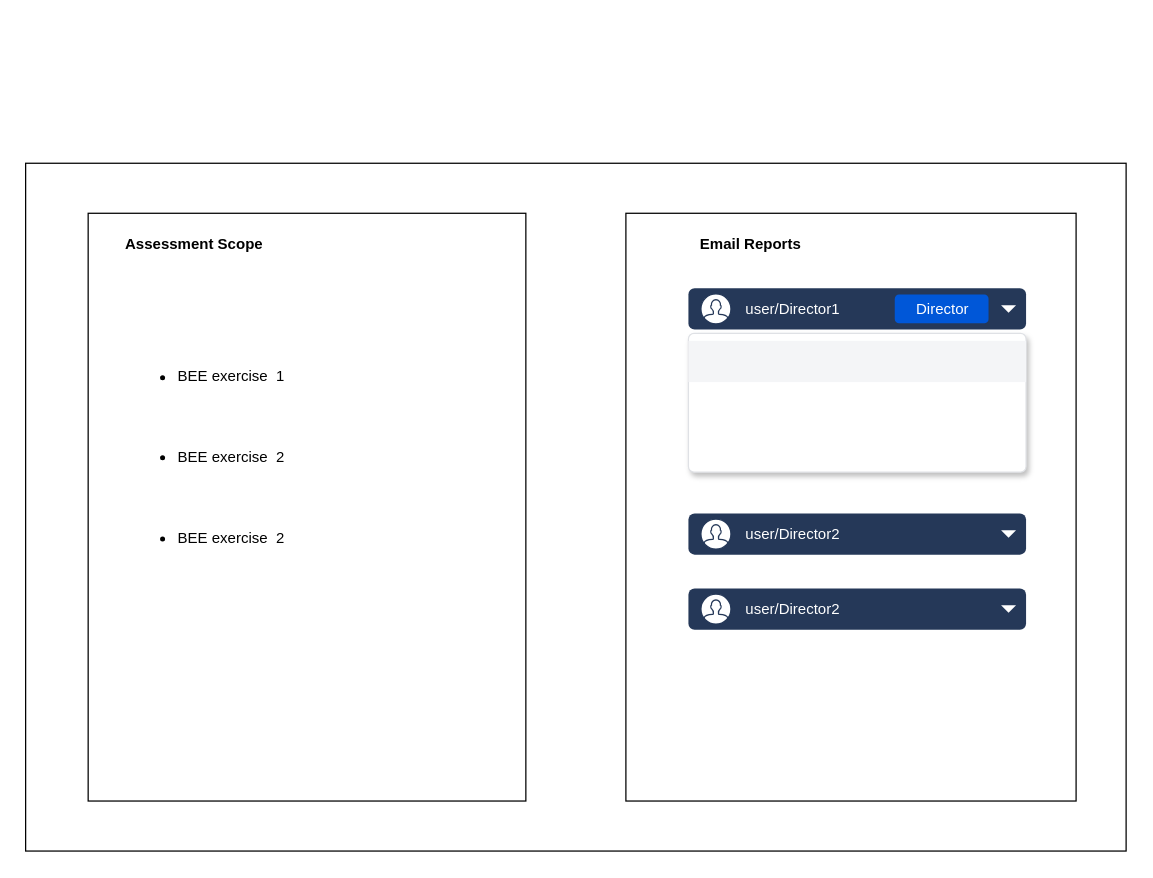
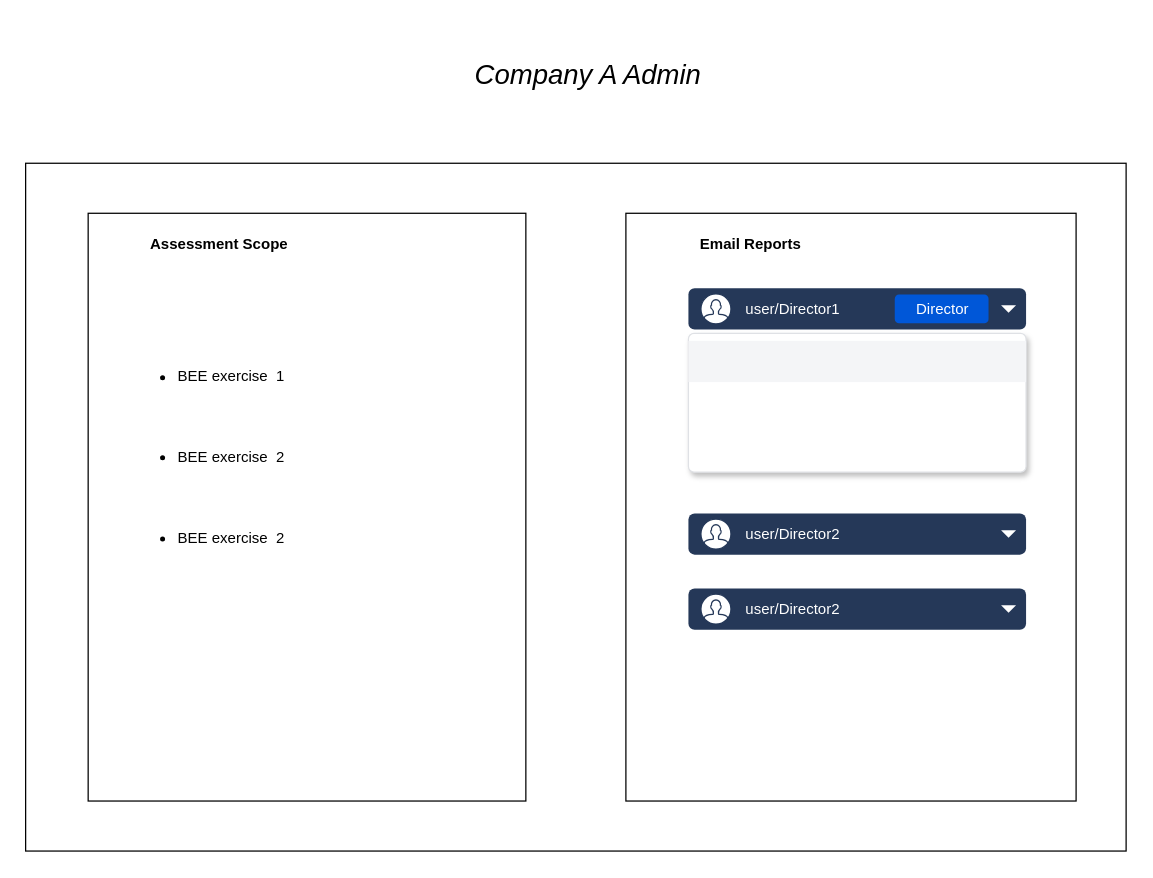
node "Company A Admin": added
node "Assessment Scope": moved (194, 244) -> (219, 244)
